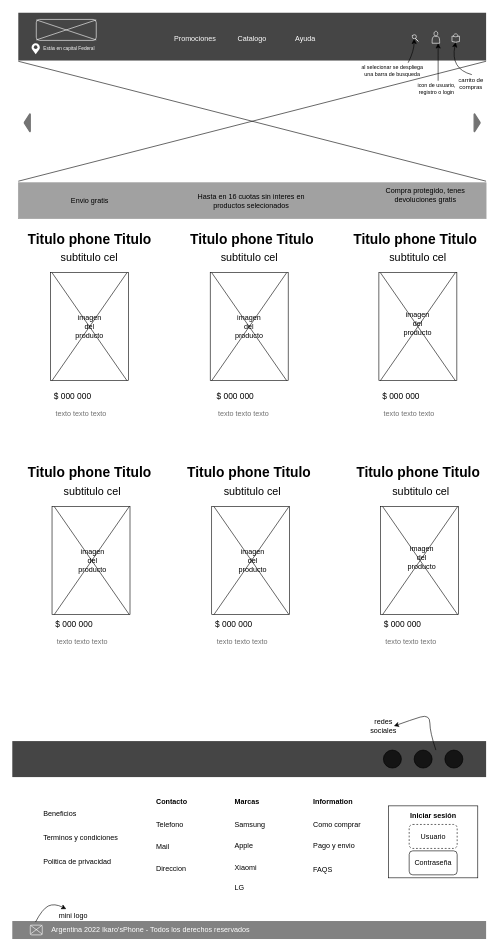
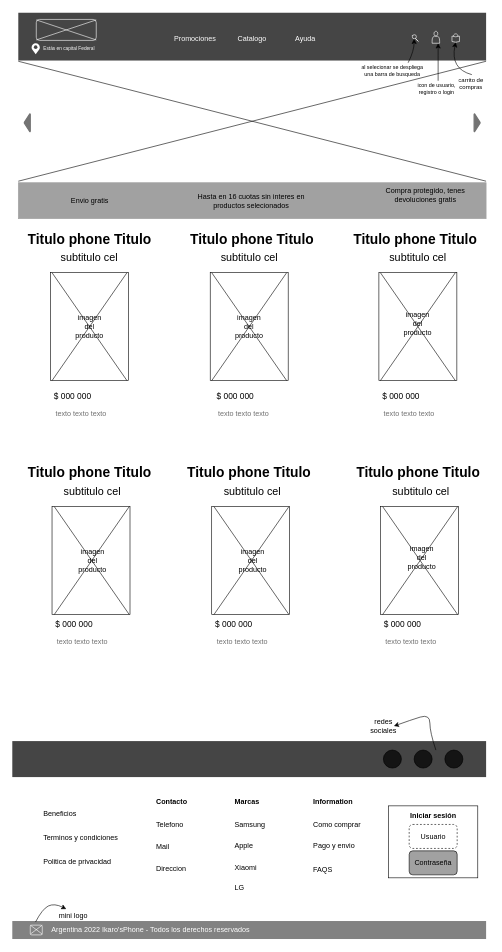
node "Contraseña": fillcolor #ffffff -> #a1a1a1
